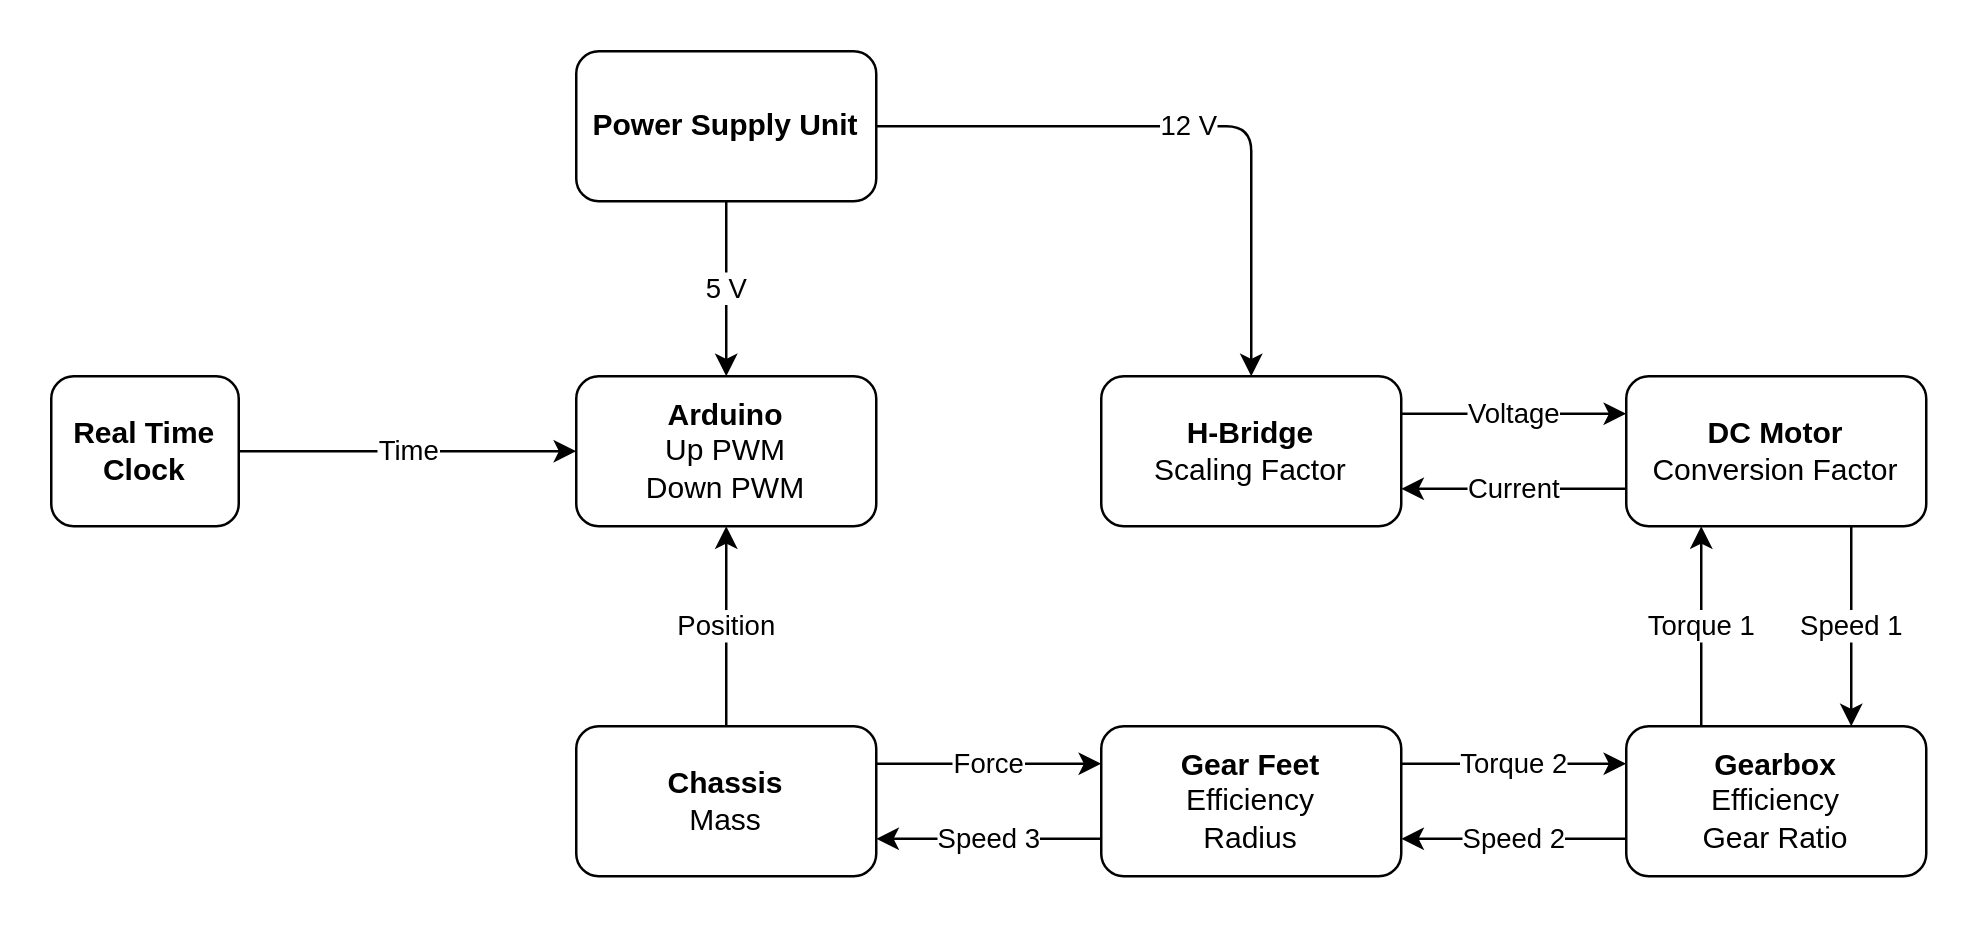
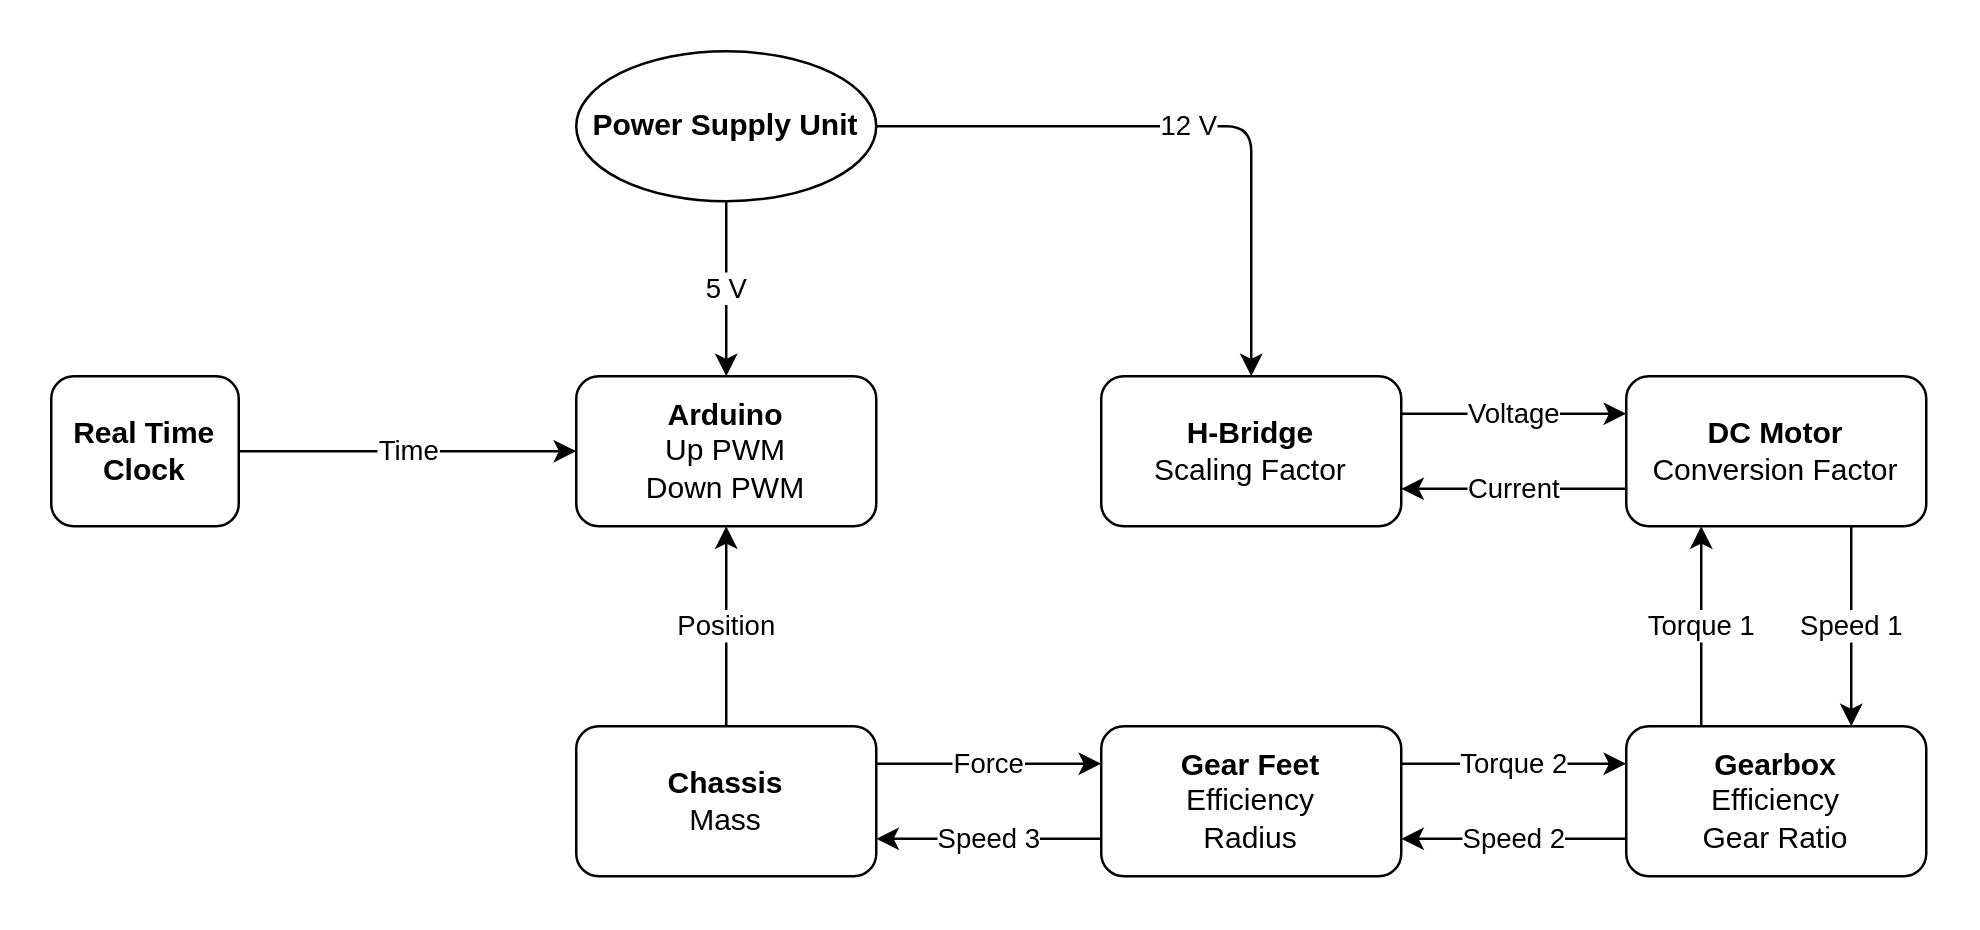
node "Power Supply Unit": shape rounded rectangle -> ellipse
